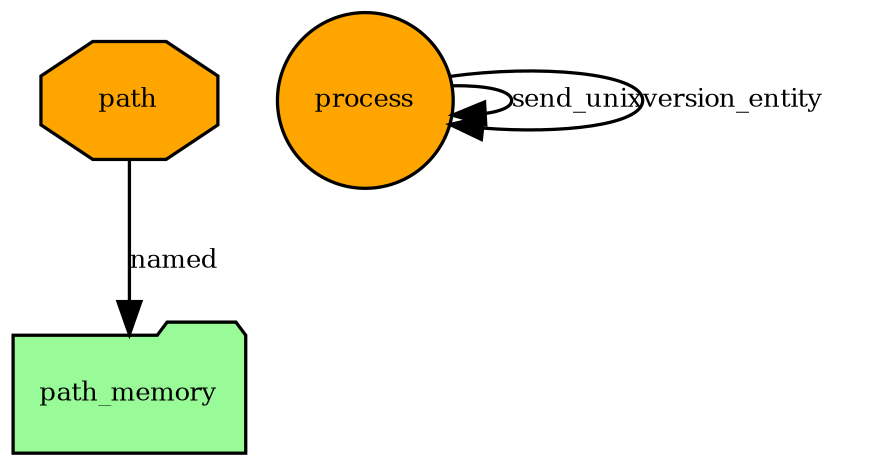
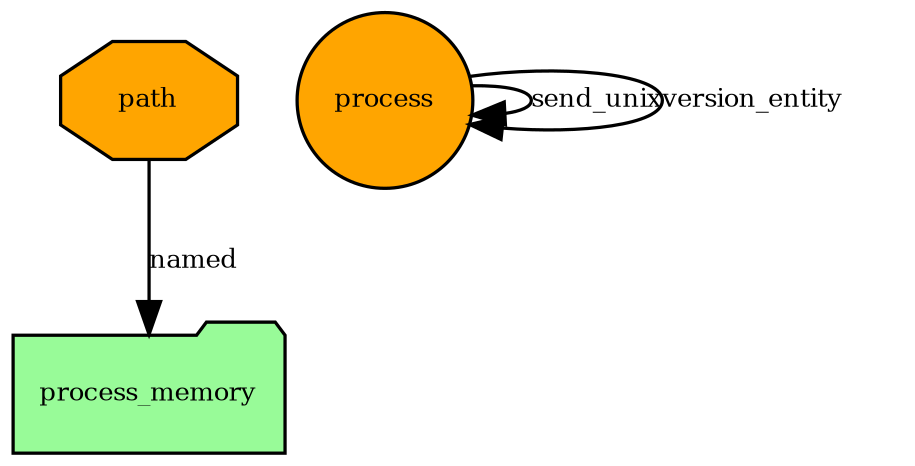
node "path_memory": label "path_memory" -> "process_memory"
